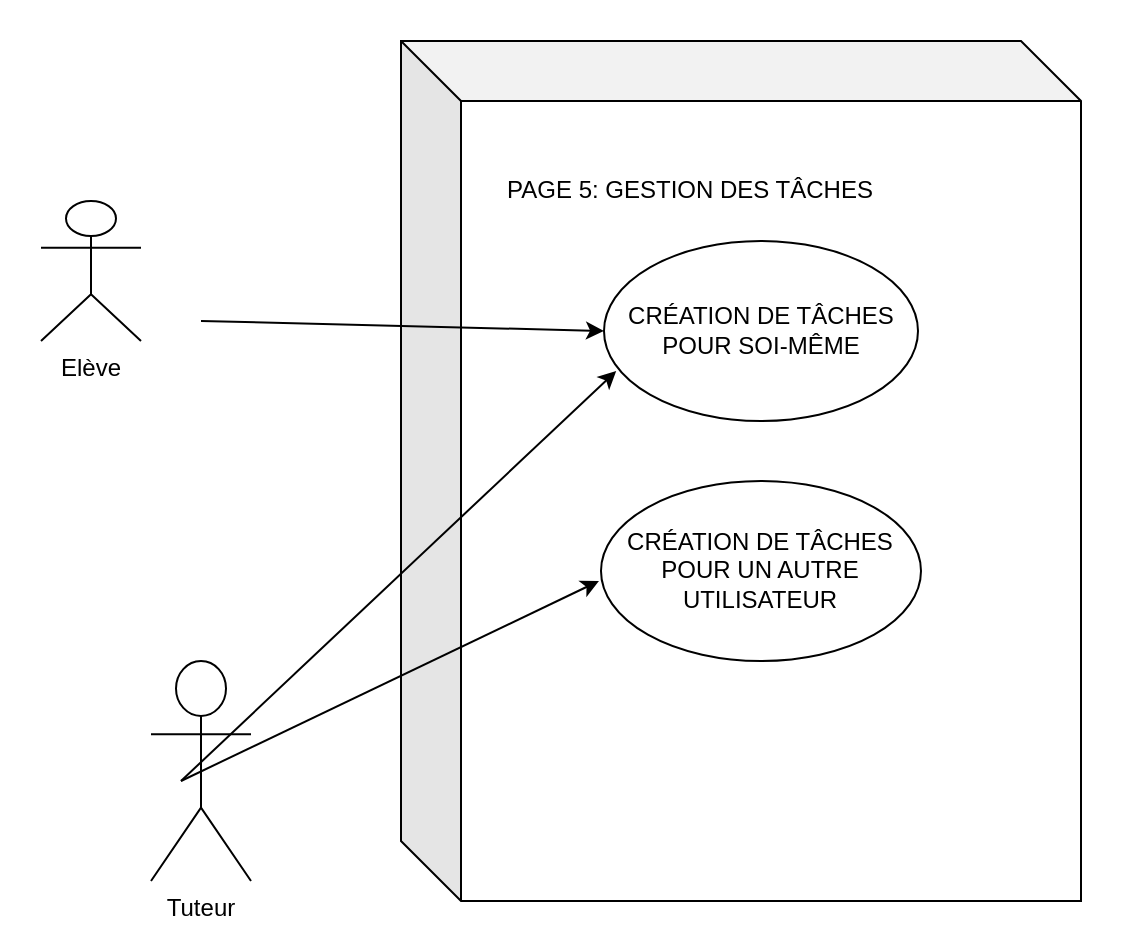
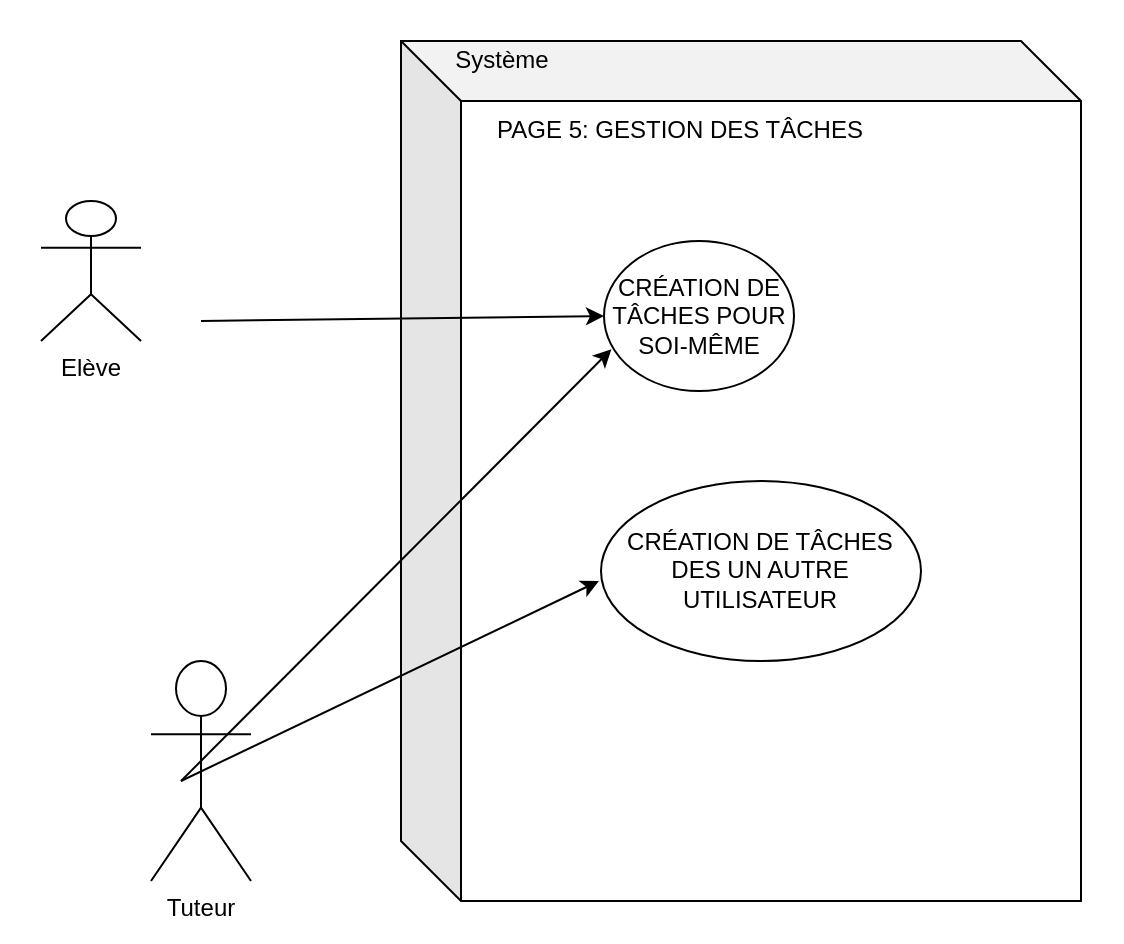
node "Système": added
node "PAGE 5: GESTION DES TÂCHES": moved (691, 191) -> (681, 131)
node "CRÉATION DE TÂCHES POUR SOI-MÊME": size 314x180 -> 190x150
node "CRÉATION DE TÂCHES POUR UN AUTRE UTILISATEUR": label "CRÉATION DE TÂCHES POUR UN AUTRE UTILISATEUR" -> "CRÉATION DE TÂCHES DES UN AUTRE UTILISATEUR"
